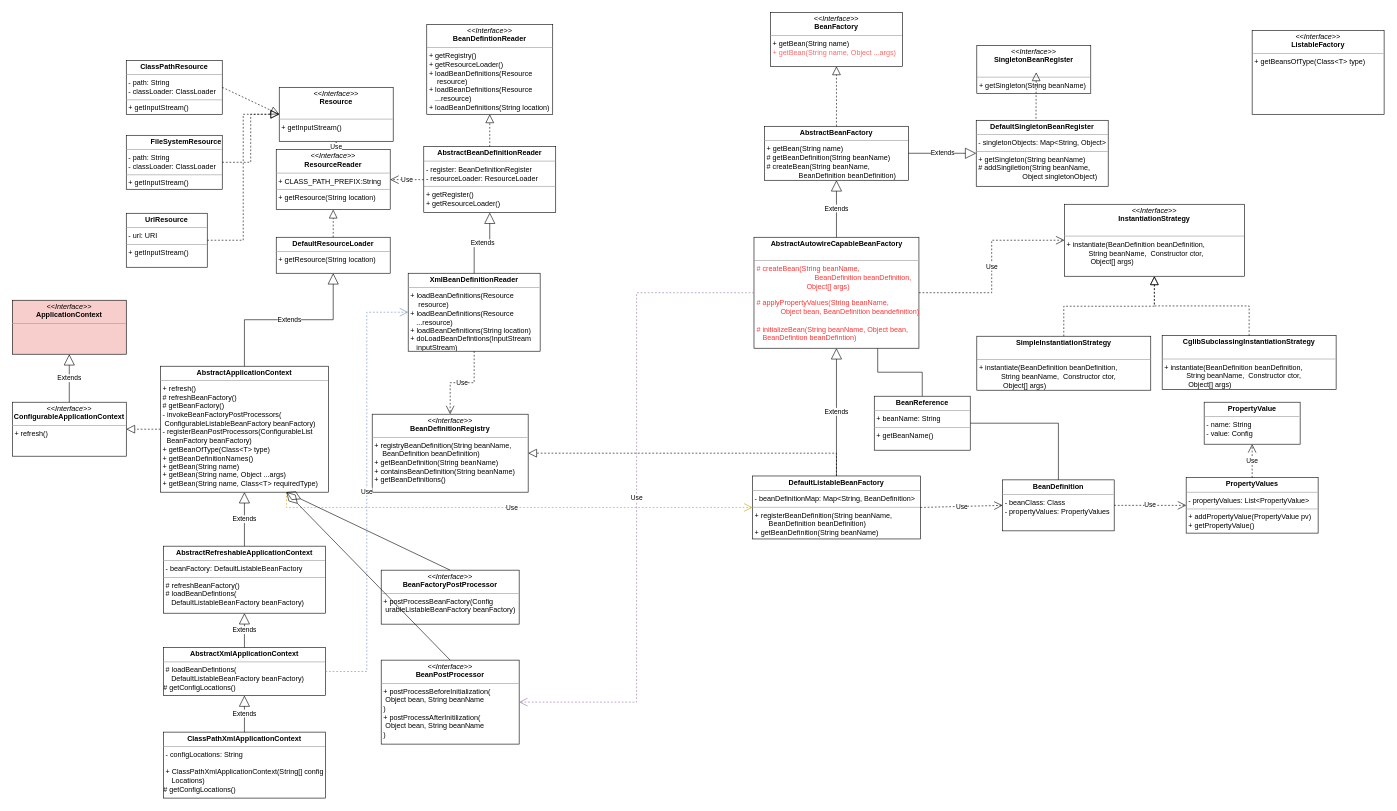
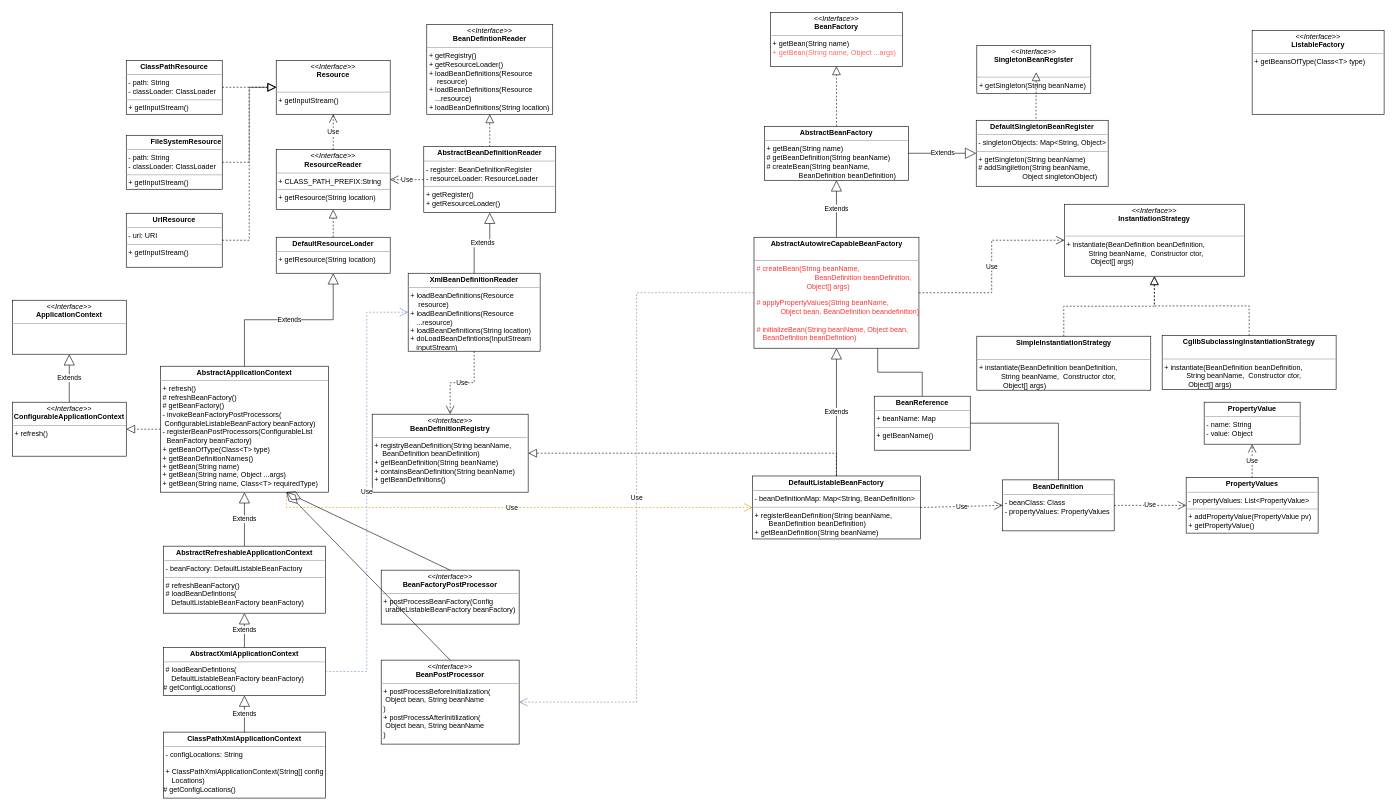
node "<<Interface>> Resource + getInputStream()": moved (336, 114) -> (333, 87)
node "UrlResource - url: URI + getInputStream()": size 81x54 -> 96x54
node "<<Interface>> ApplicationContext": fillcolor #f8cecc -> #ffffff
node "BeanReference + beanName: String + getBeanName()": label "BeanReference + beanName: String + getBeanName()" -> "BeanReference + beanName: Map + getBeanName()"
node "PropertyValue - name: String - value: Config": label "PropertyValue - name: String - value: Config" -> "PropertyValue - name: String - value: Object"
